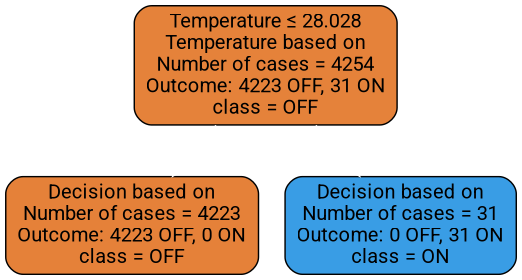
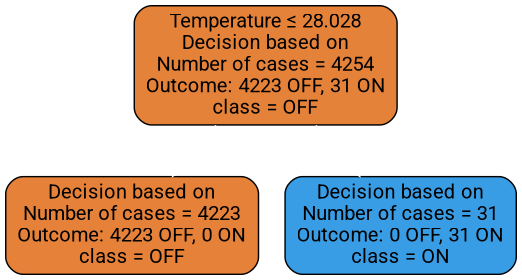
node "Temperature ≤ 28.028": text "Temperature based on" -> "Decision based on"
